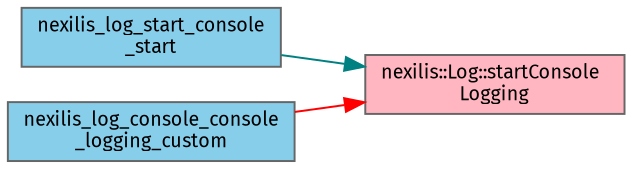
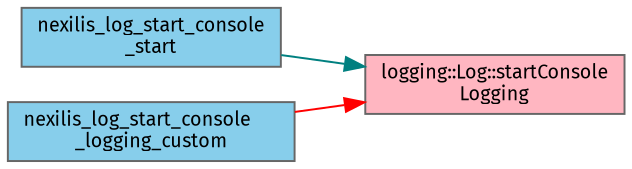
node "nexilis::Log::startConsole Logging": label "nexilis::Log::startConsole Logging" -> "logging::Log::startConsole Logging"
node "nexilis_log_console_console _logging_custom": label "nexilis_log_console_console _logging_custom" -> "nexilis_log_start_console _logging_custom"
